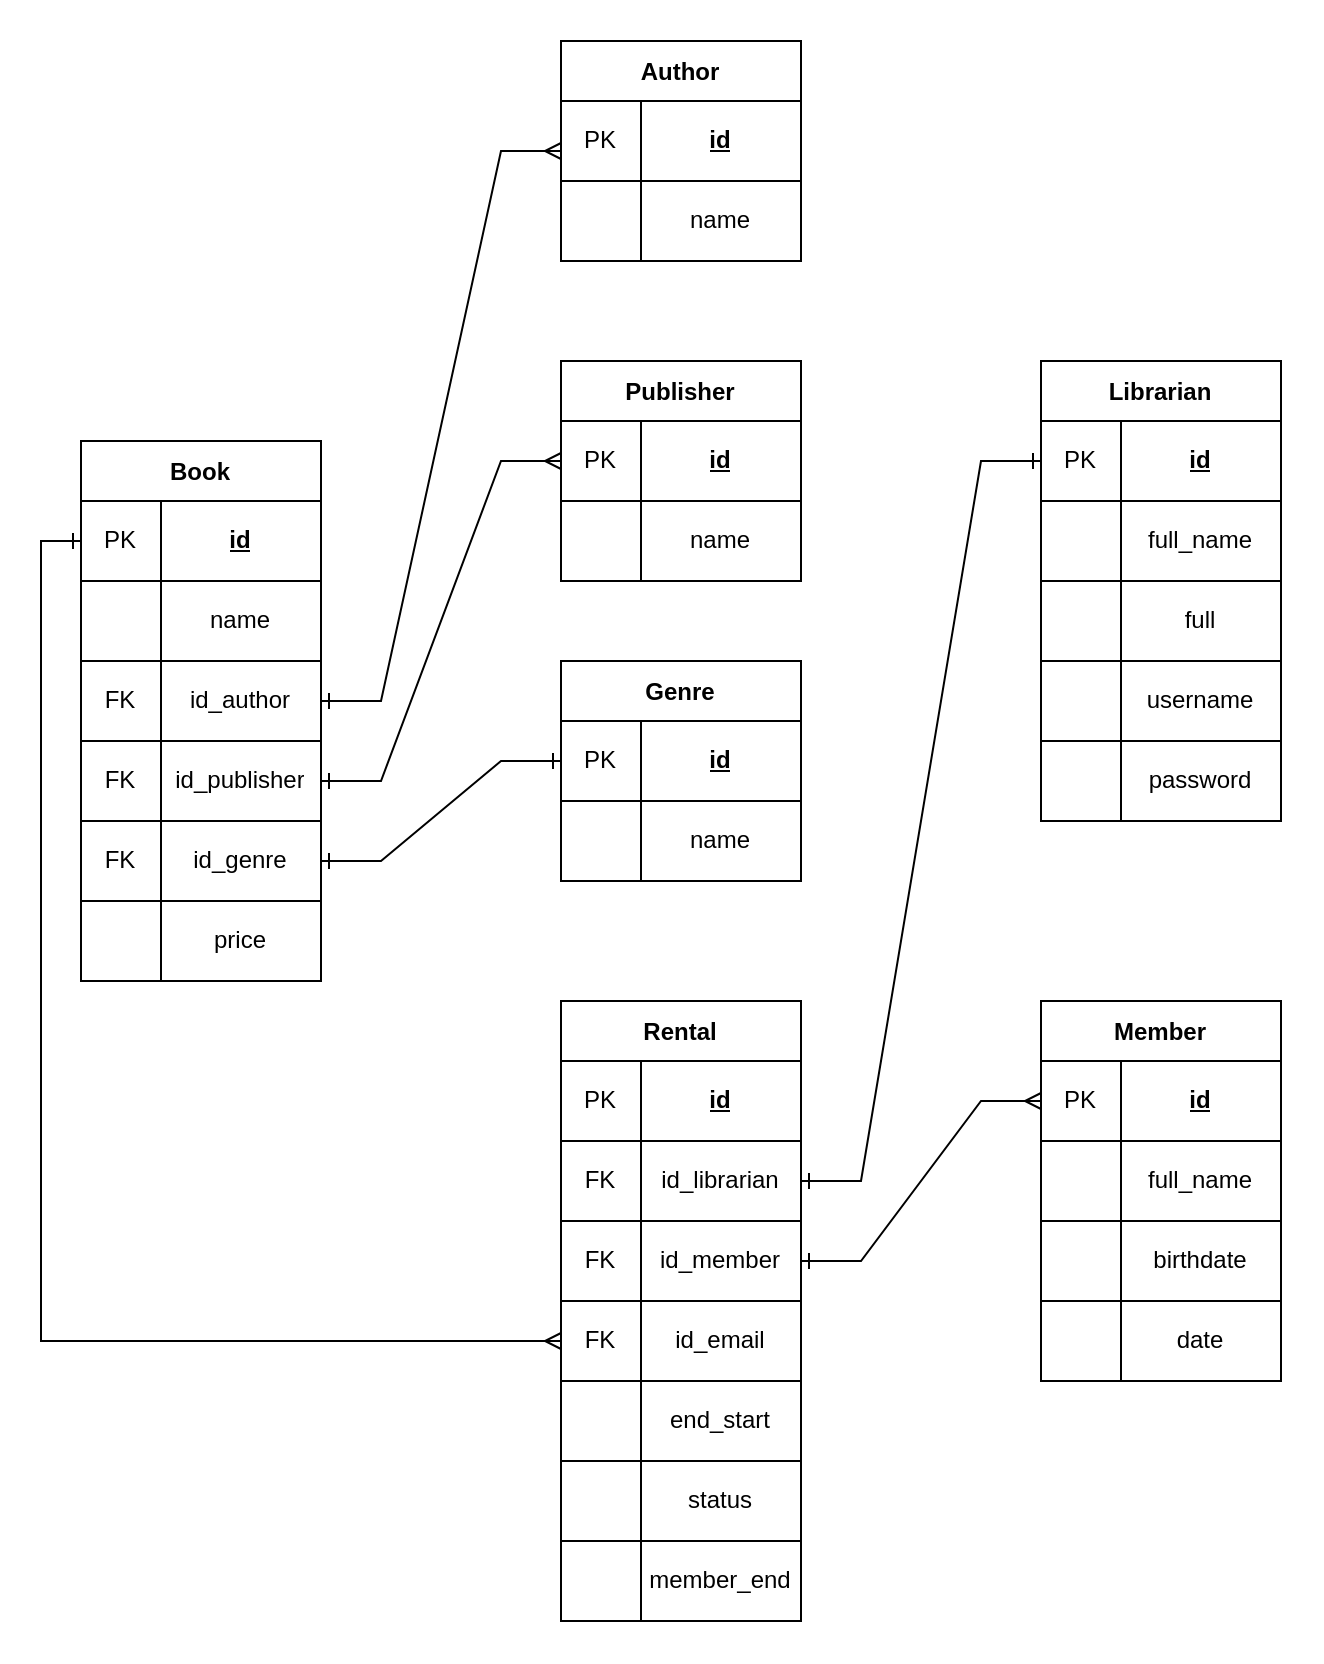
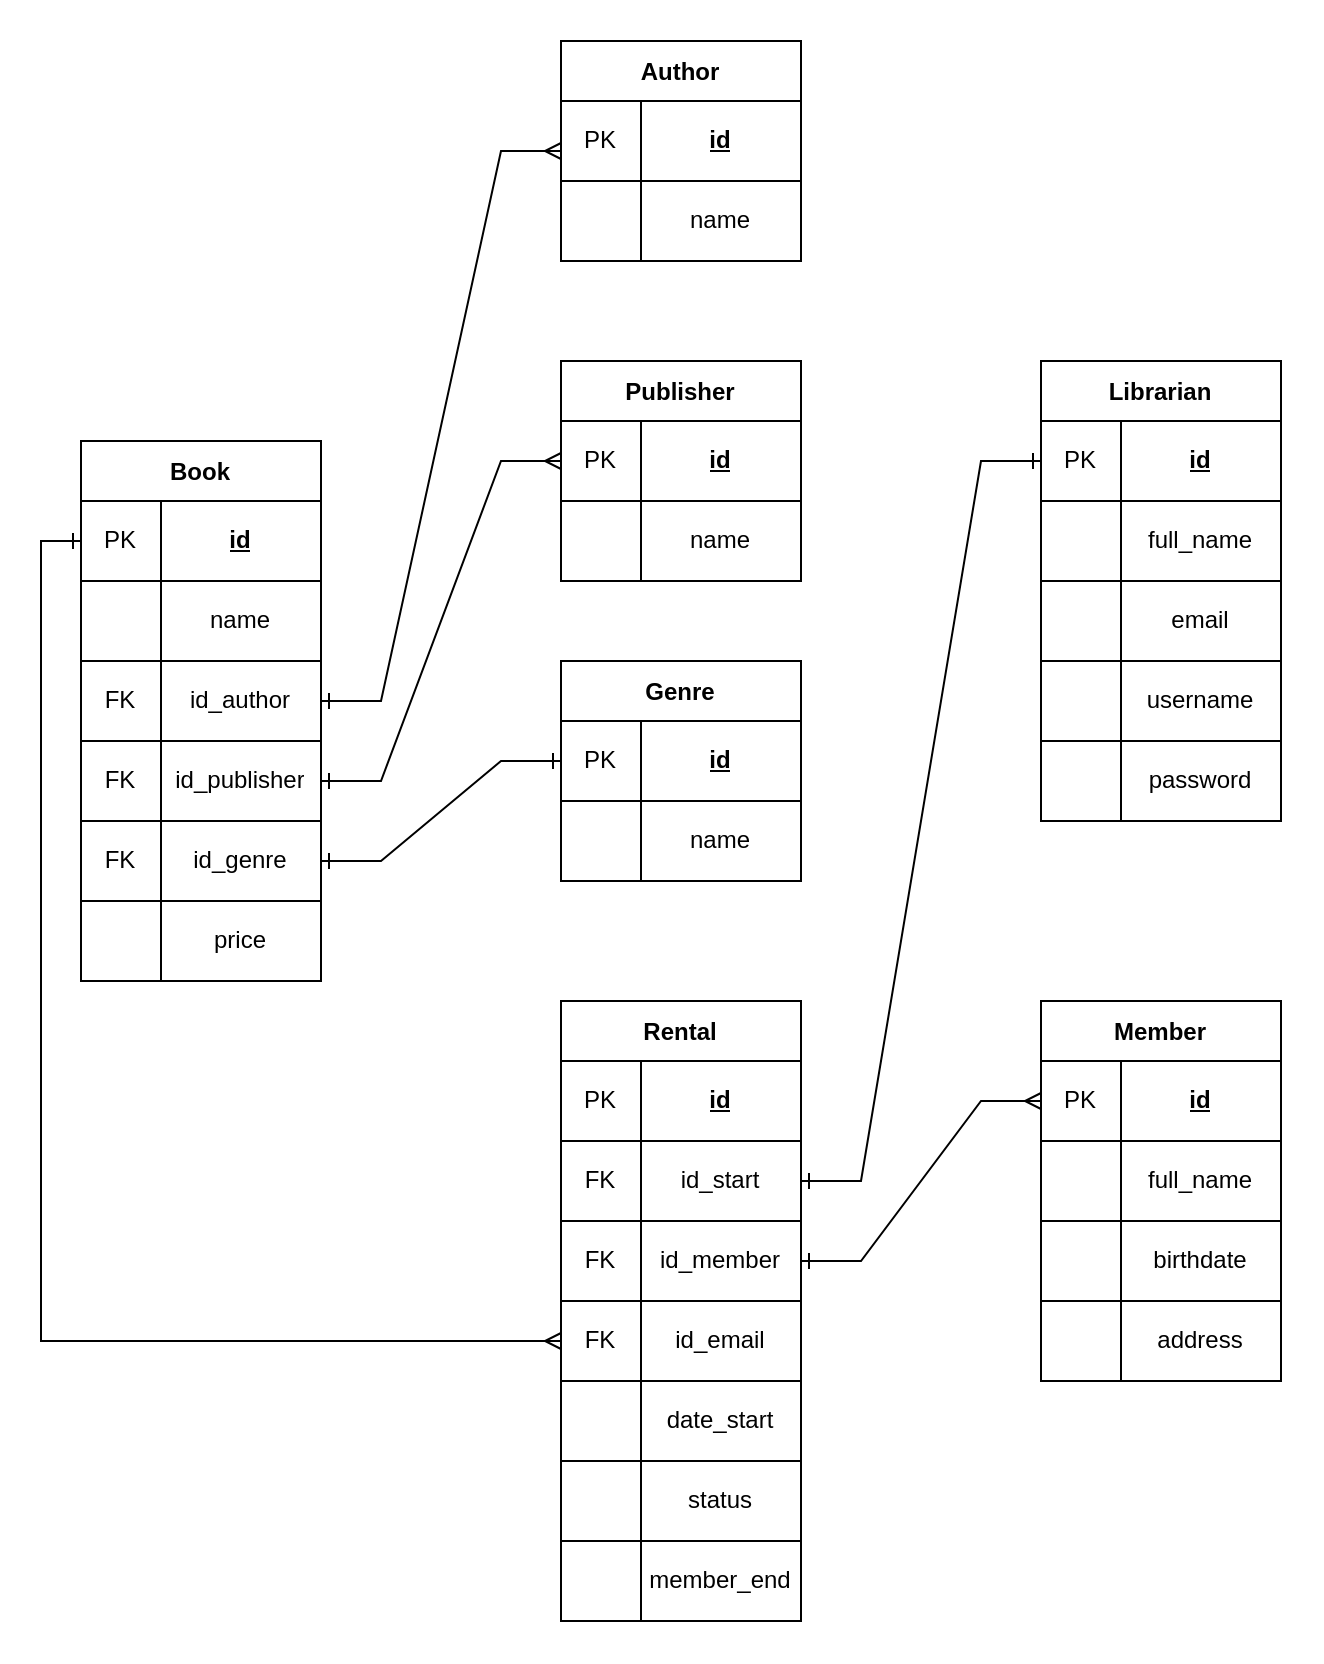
node "full": label "full" -> "email"
node "id_librarian": label "id_librarian" -> "id_start"
node "date": label "date" -> "address"
node "end_start": label "end_start" -> "date_start"
